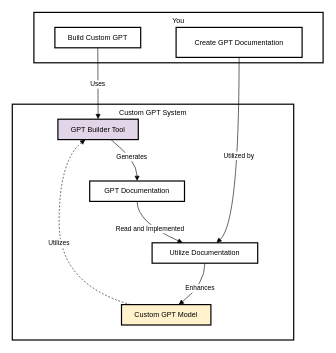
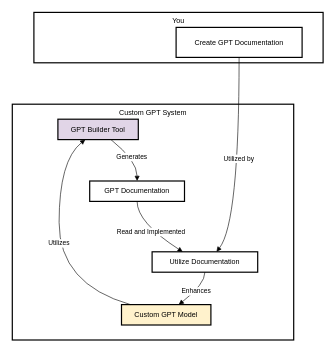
node "Build Custom GPT": removed
edge "Build Custom GPT" -> "GPT Builder Tool": removed, label "Uses"
edge "Custom GPT Model" -> "GPT Builder Tool": style dashed -> solid
node "Utilize Documentation": moved (205, 253) -> (205, 262)
